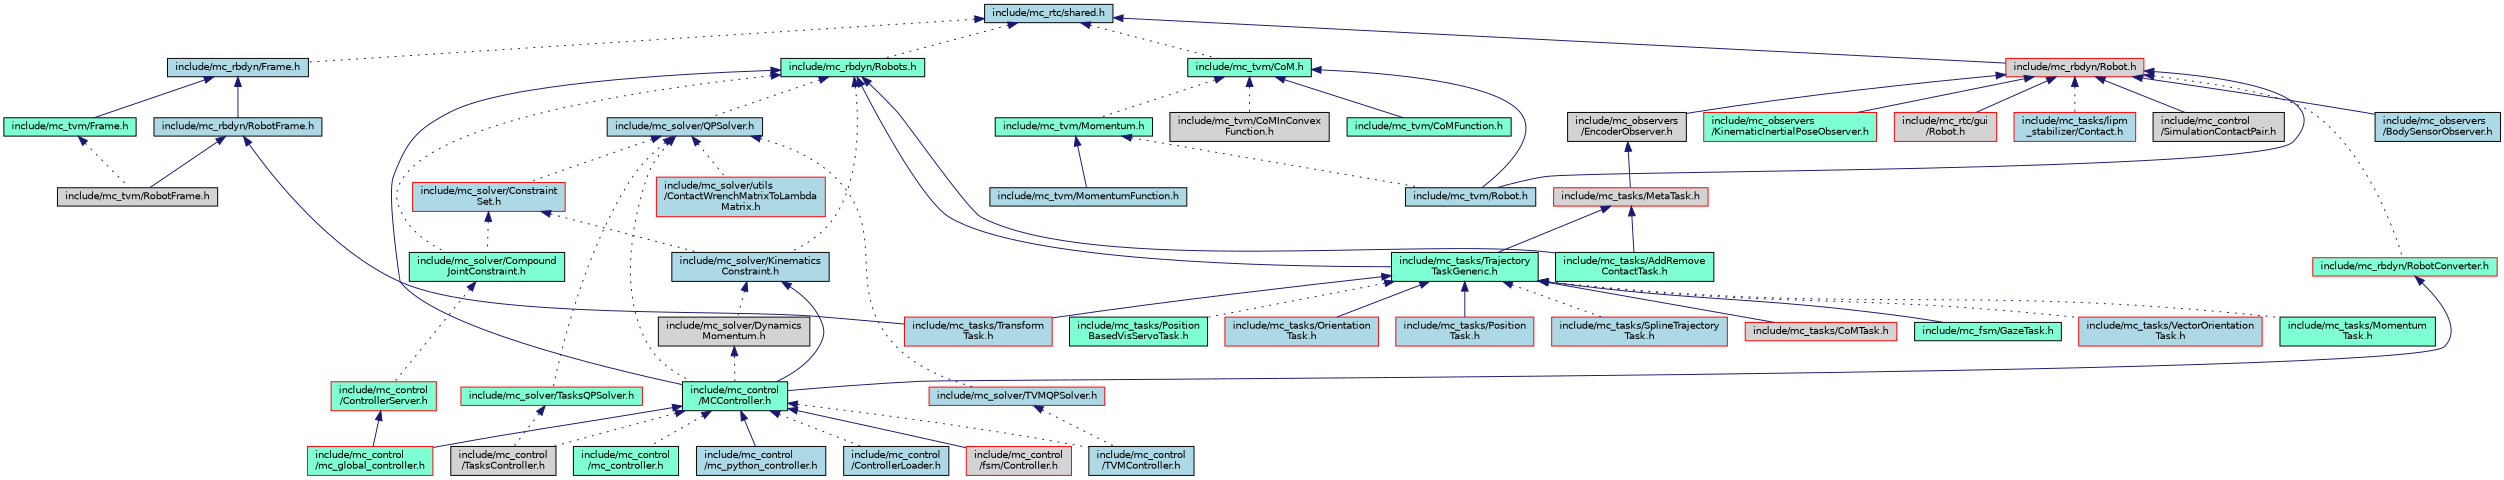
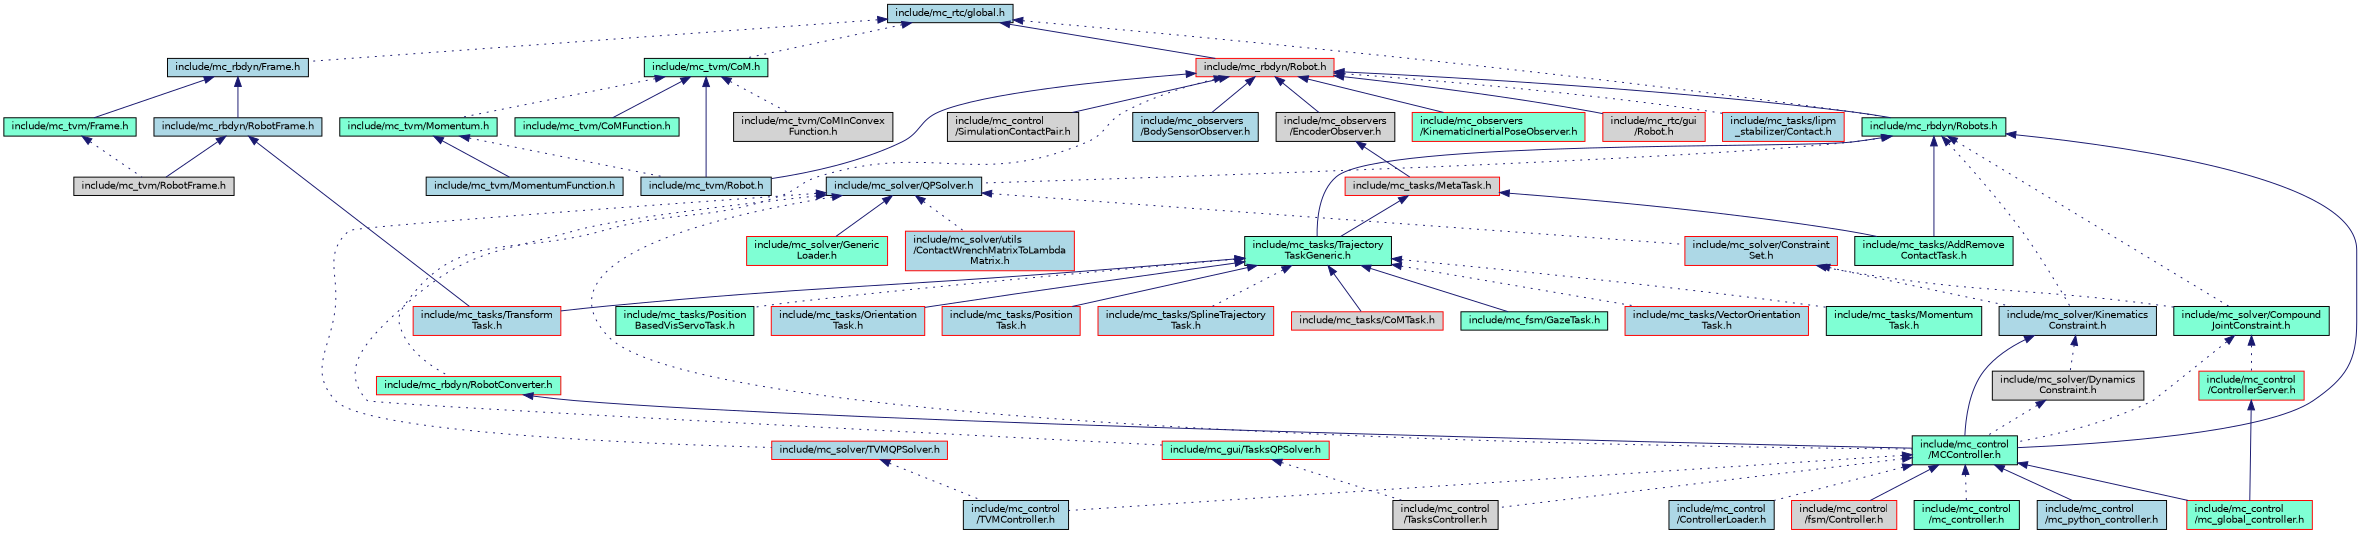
node "include/mc_rtc/shared.h": label "include/mc_rtc/shared.h" -> "include/mc_rtc/global.h"
edge "include/mc_rbdyn/Robots.h" -> "include/mc_rbdyn/Robot.h": added
node "include/mc_solver/Generic Loader.h": added
node "include/mc_solver/Dynamics Momentum.h": label "include/mc_solver/Dynamics Momentum.h" -> "include/mc_solver/Dynamics Constraint.h"
node "include/mc_solver/TasksQPSolver.h": label "include/mc_solver/TasksQPSolver.h" -> "include/mc_gui/TasksQPSolver.h"
edge "include/mc_control /MCController.h" -> "include/mc_solver/Compound JointConstraint.h": added
